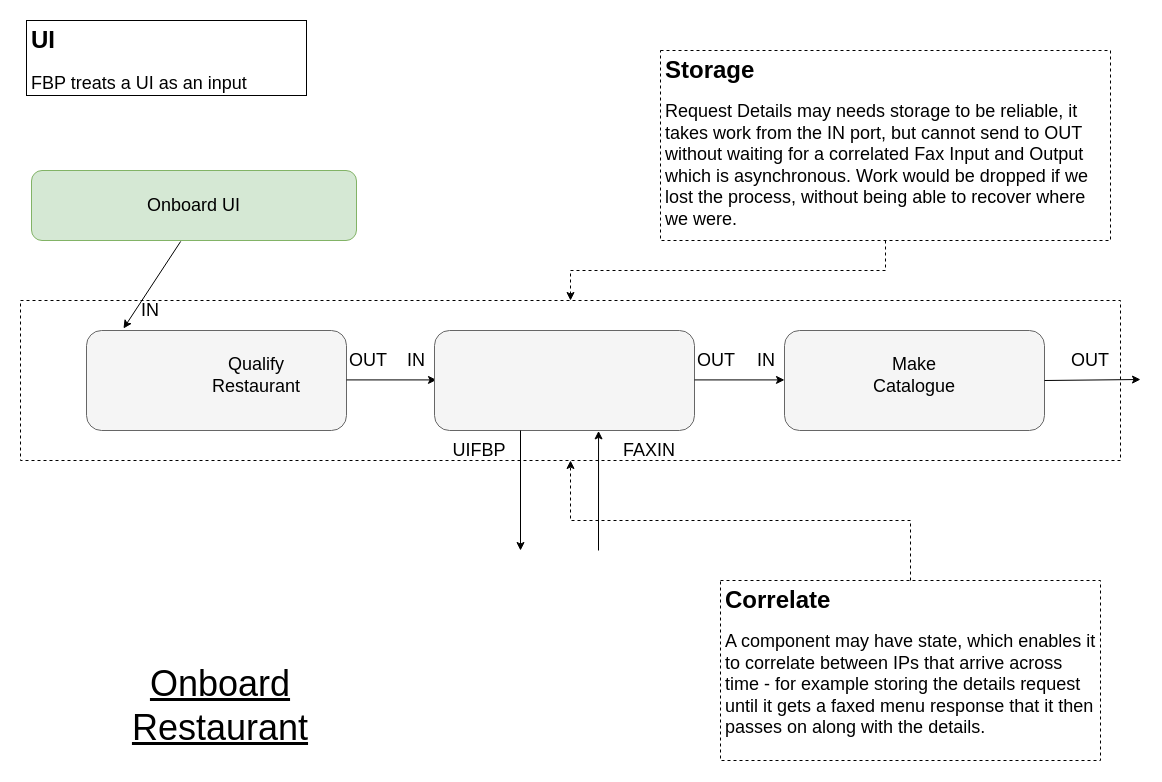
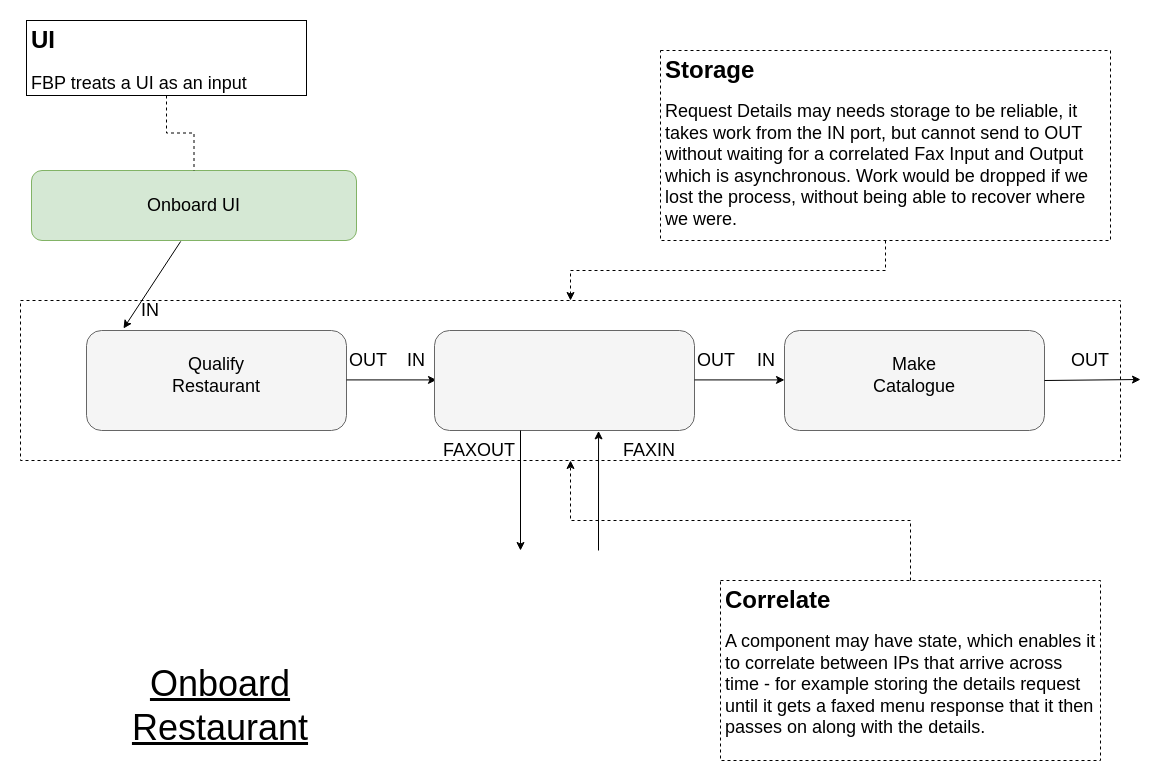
edge "UIFBP treats a UI as an input stream generator." -- "Onboard UI": added
node "Qualify Restaurant": moved (257, 376) -> (217, 376)
node "UIFBP": label "UIFBP" -> "FAXOUT"
